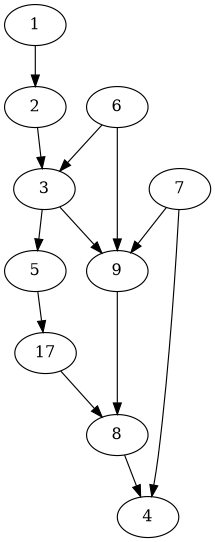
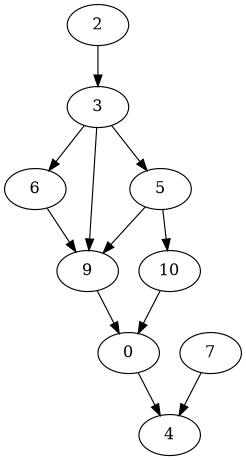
node "1": removed
edge "6" -> "3": reversed
edge "7" -> "9": now "5" -> "9"
node "17": label "17" -> "10"
node "8": label "8" -> "0"
